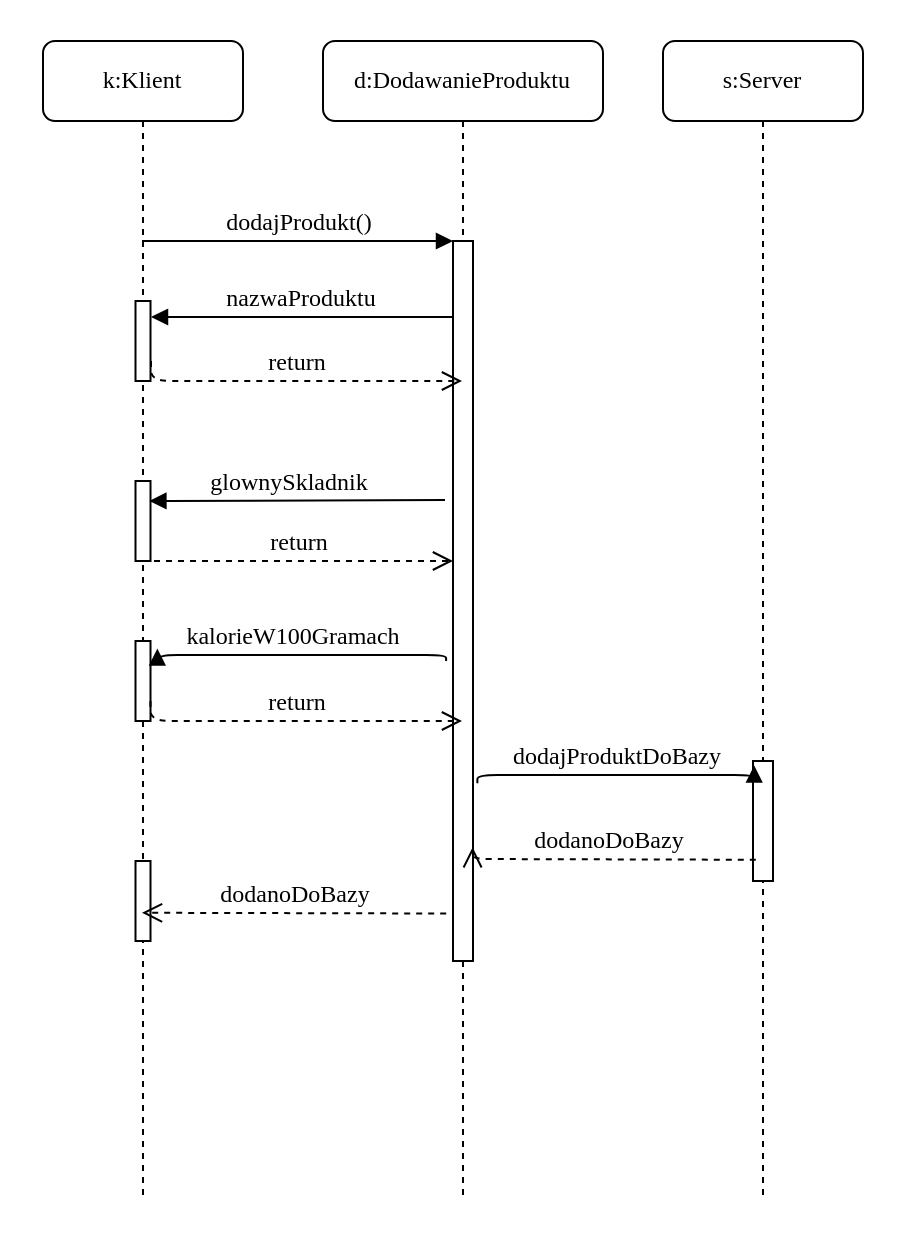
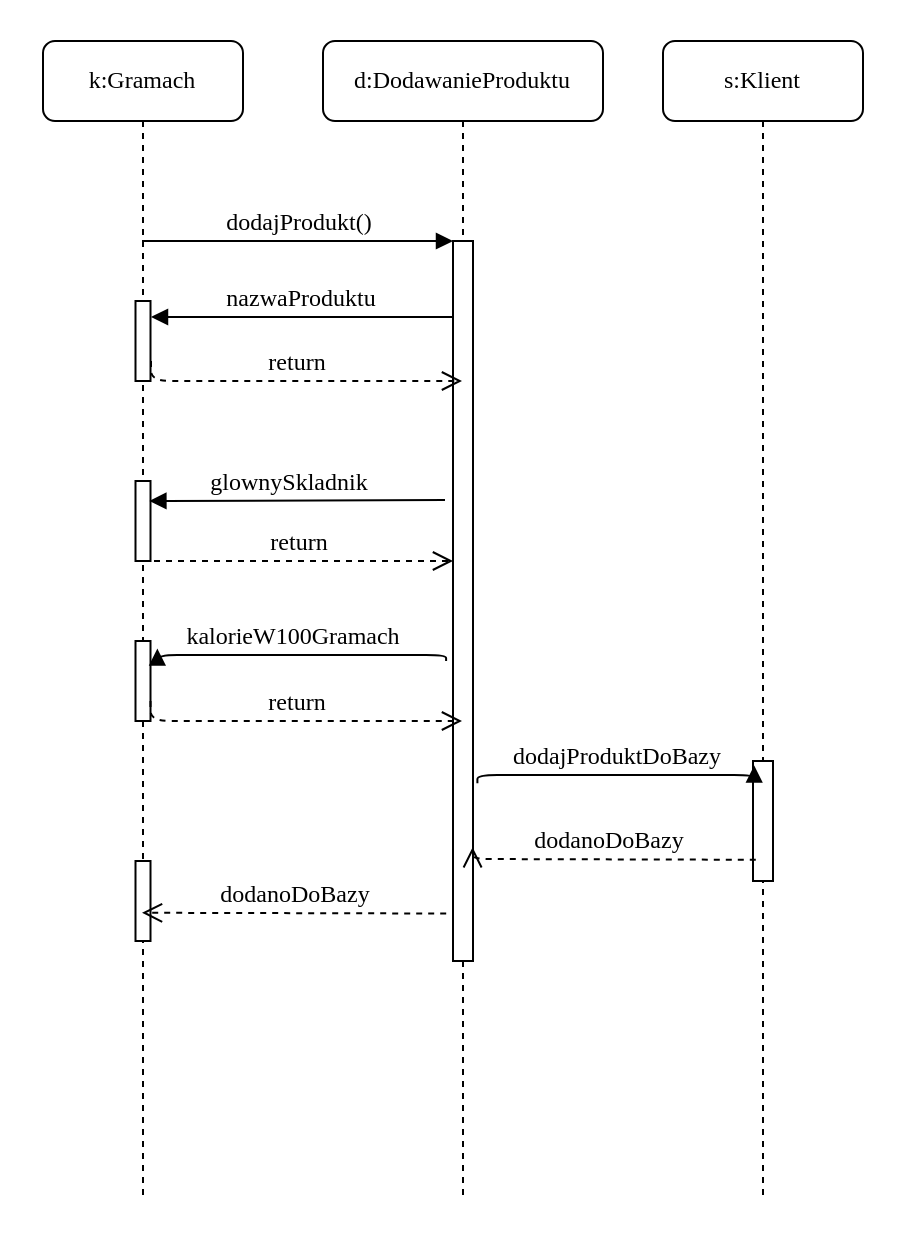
node "k:Klient": label "k:Klient" -> "k:Gramach"
node "s:Server": label "s:Server" -> "s:Klient"
